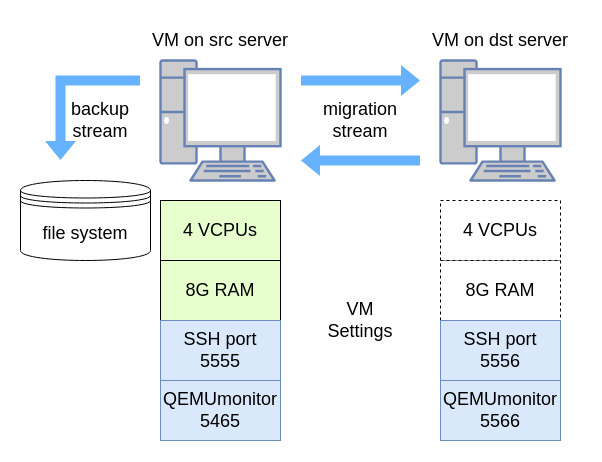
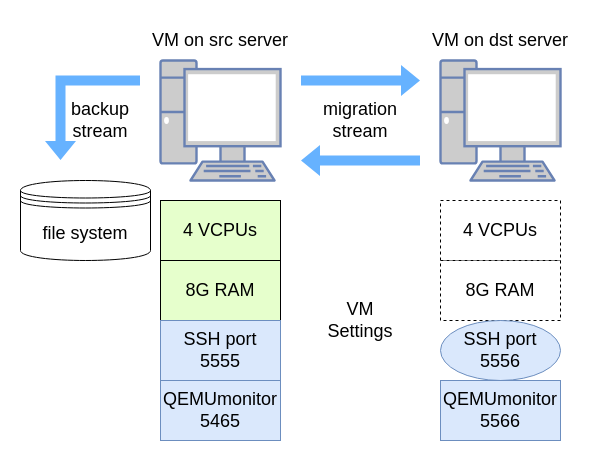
node "SSH port 5556": shape rectangle -> ellipse
